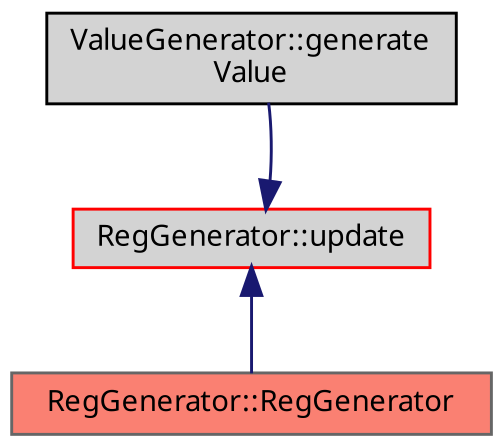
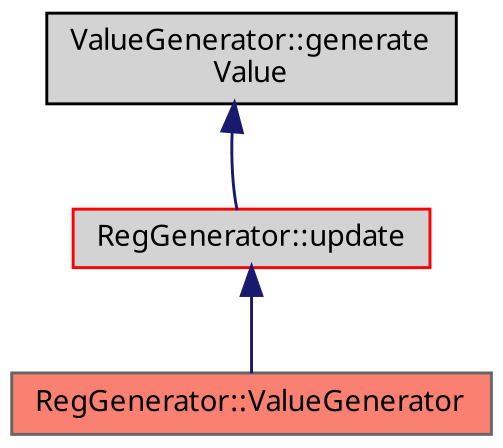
edge "ValueGenerator::generate Value" -> "RegGenerator::update": reversed
node "RegGenerator::RegGenerator": label "RegGenerator::RegGenerator" -> "RegGenerator::ValueGenerator"
